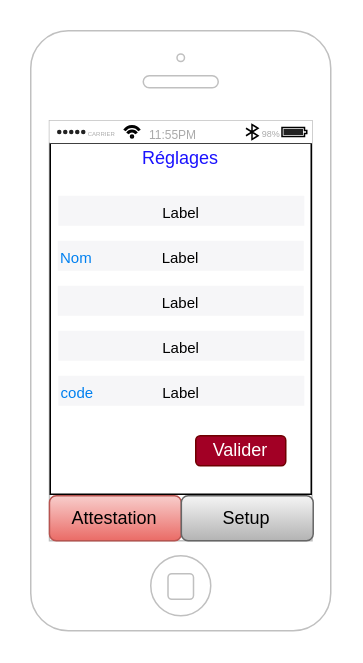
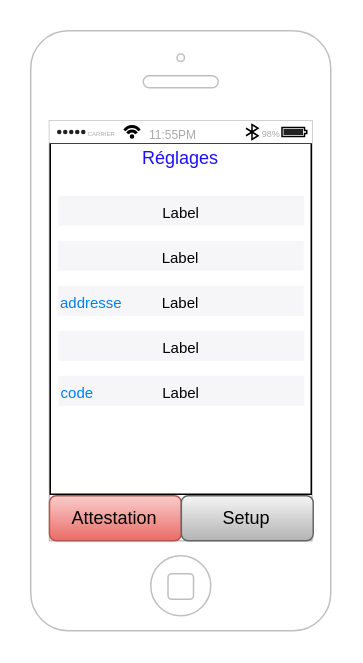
node "Nom": removed
node "addresse": added
node "Valider": removed
